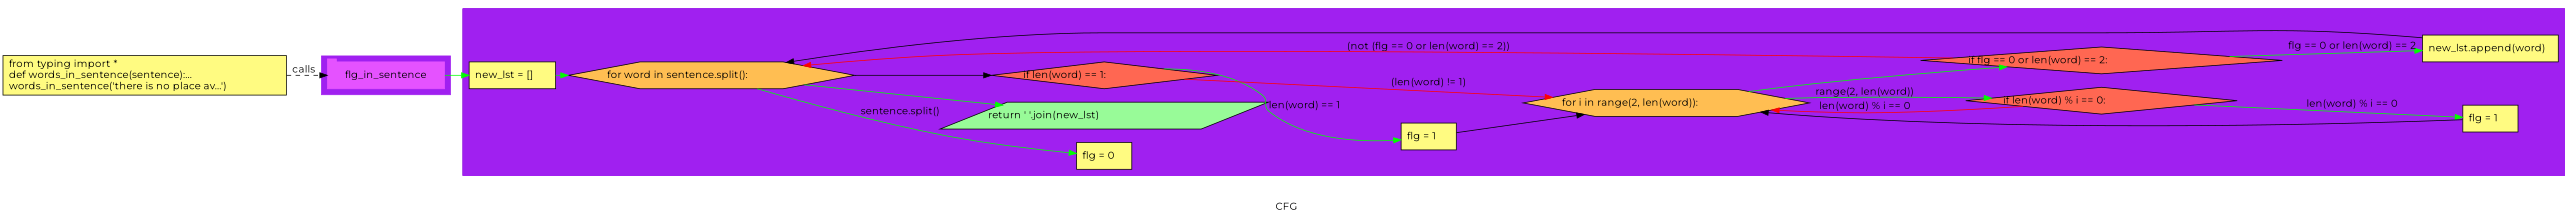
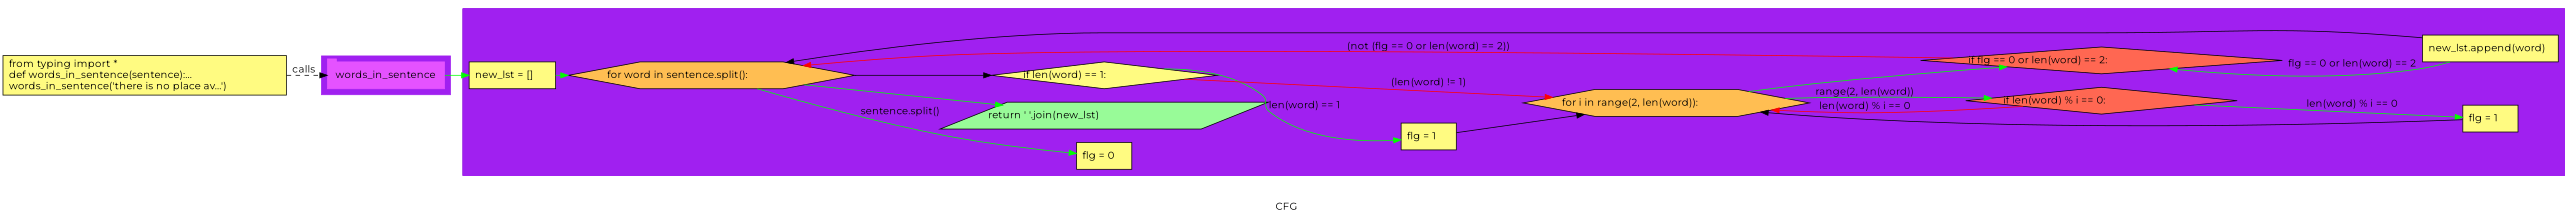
edge "if flg == 0 or len(word) == 2:" -> "new_lst.append(word)": reversed
node "flg_in_sentence": label "flg_in_sentence" -> "words_in_sentence"
node "if len(word) == 1:": fillcolor #ff6752 -> #fffb81
